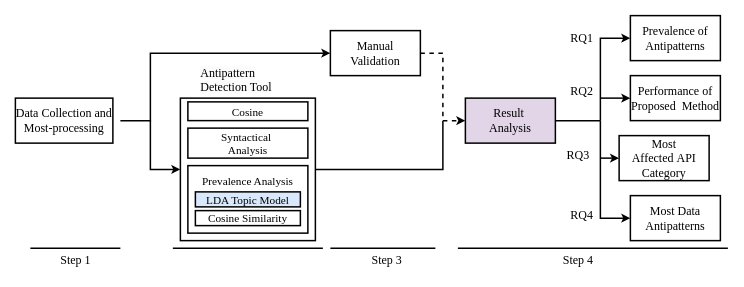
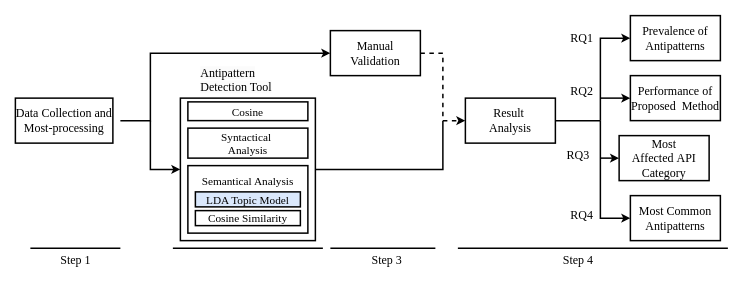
node "Result Analysis": fillcolor #e1d5e7 -> #ffffff
node "Prevalence Analysis": label "Prevalence Analysis" -> "Semantical Analysis"
node "Most Data Antipatterns": label "Most Data Antipatterns" -> "Most Common Antipatterns"
